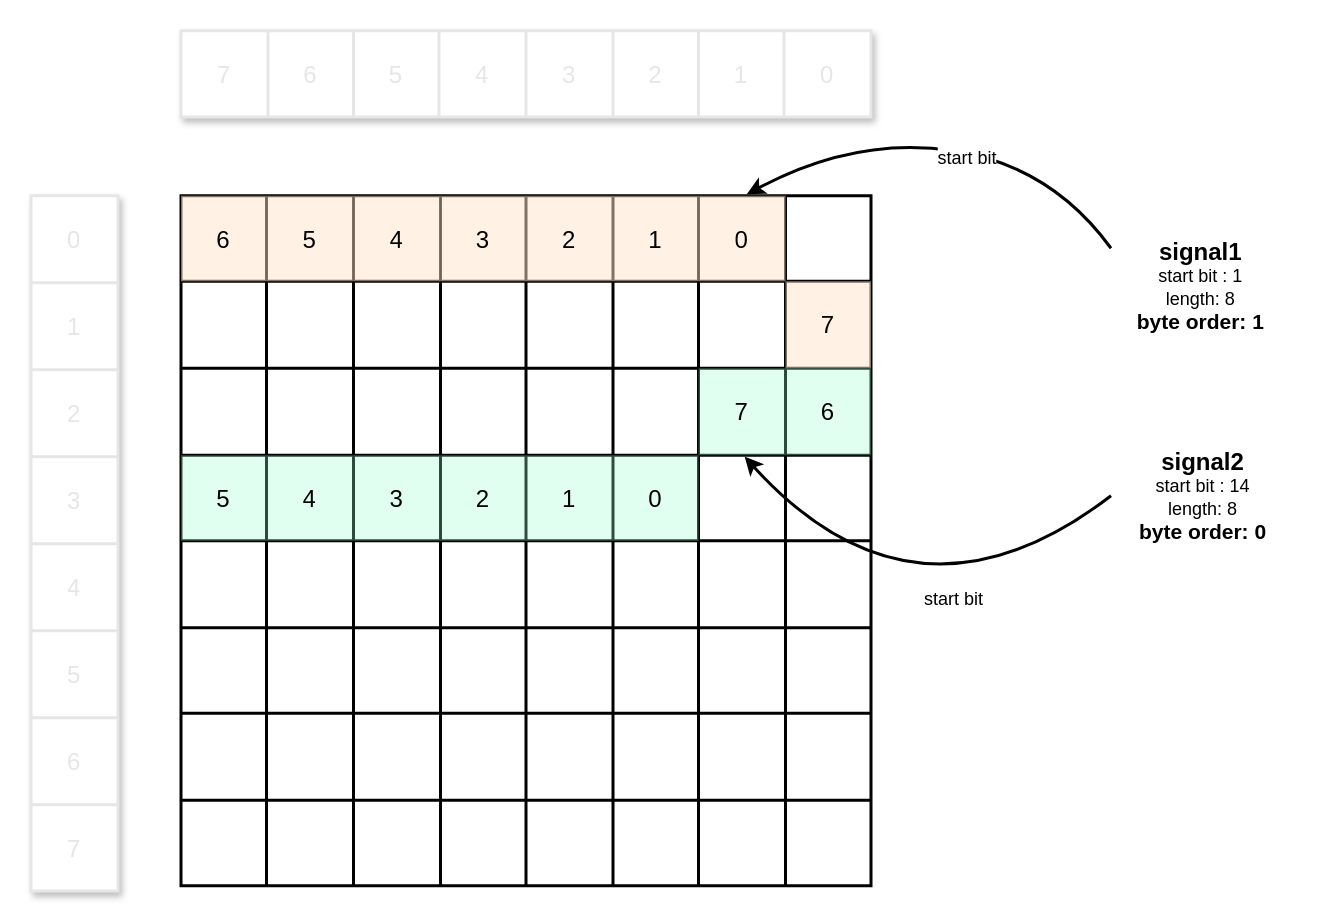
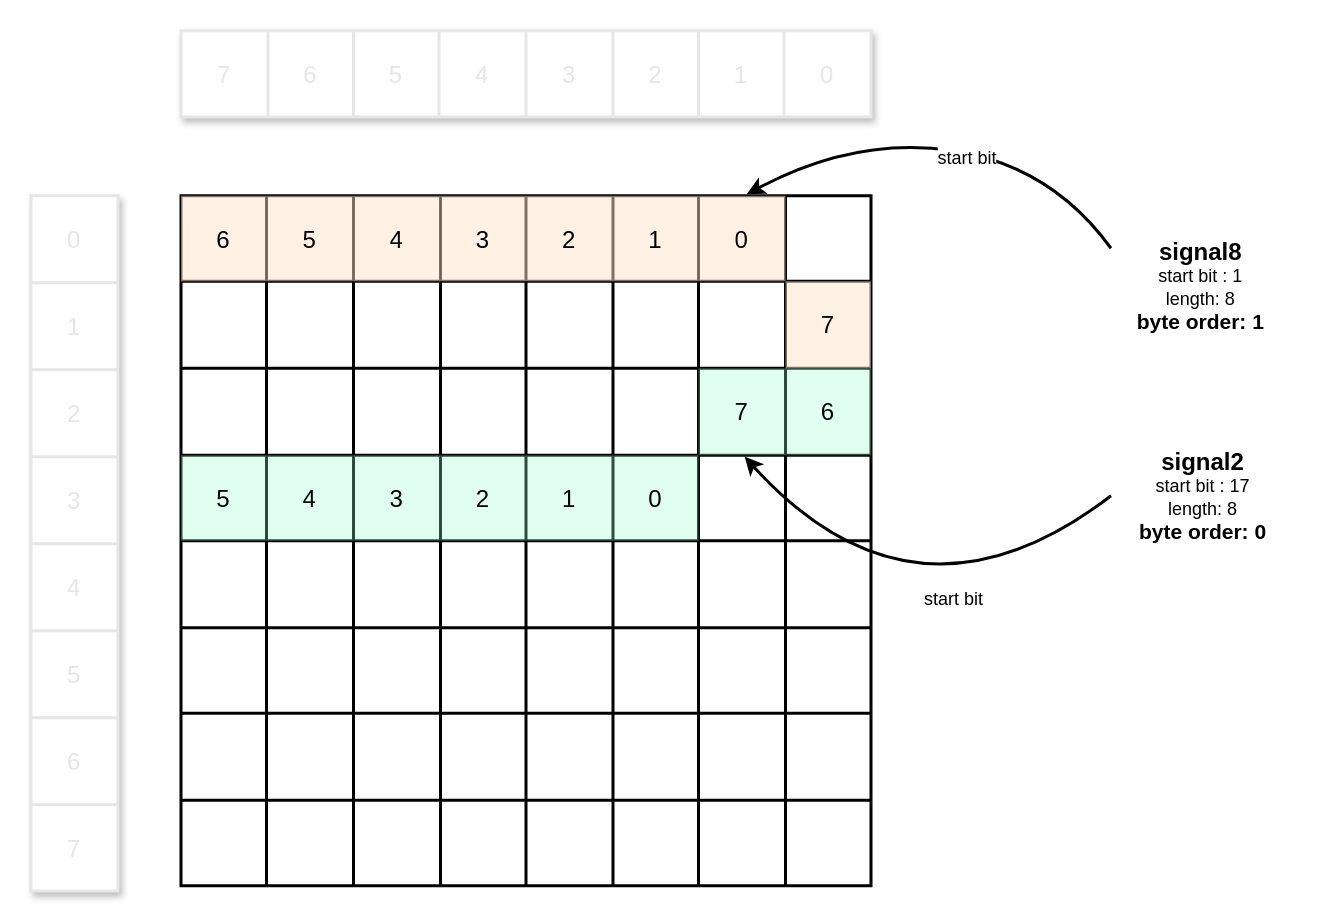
node "signal1 start bit : 1 length: 8 byte order: 1": label "signal1 start bit : 1 length: 8 byte order: 1" -> "signal8 start bit : 1 length: 8 byte order: 1"
node "signal2 start bit : 14 length: 8 byte order: 0": label "signal2 start bit : 14 length: 8 byte order: 0" -> "signal2 start bit : 17 length: 8 byte order: 0"
